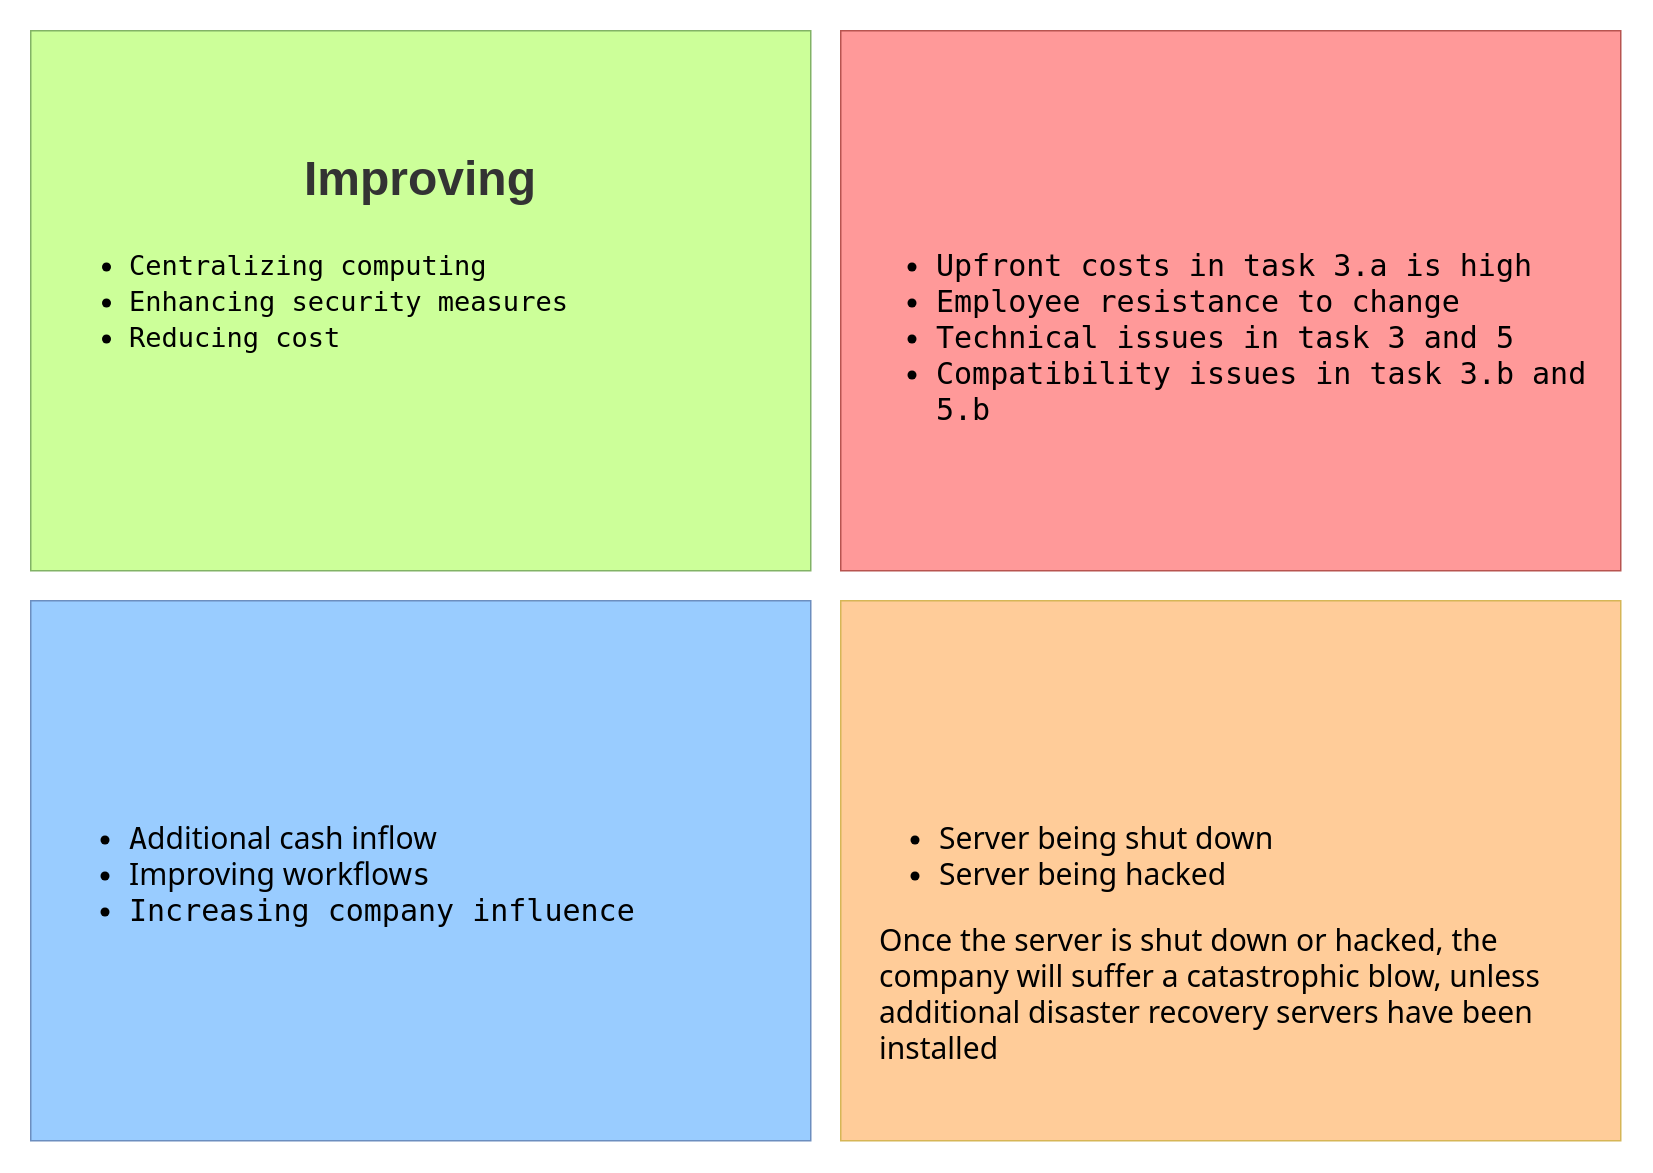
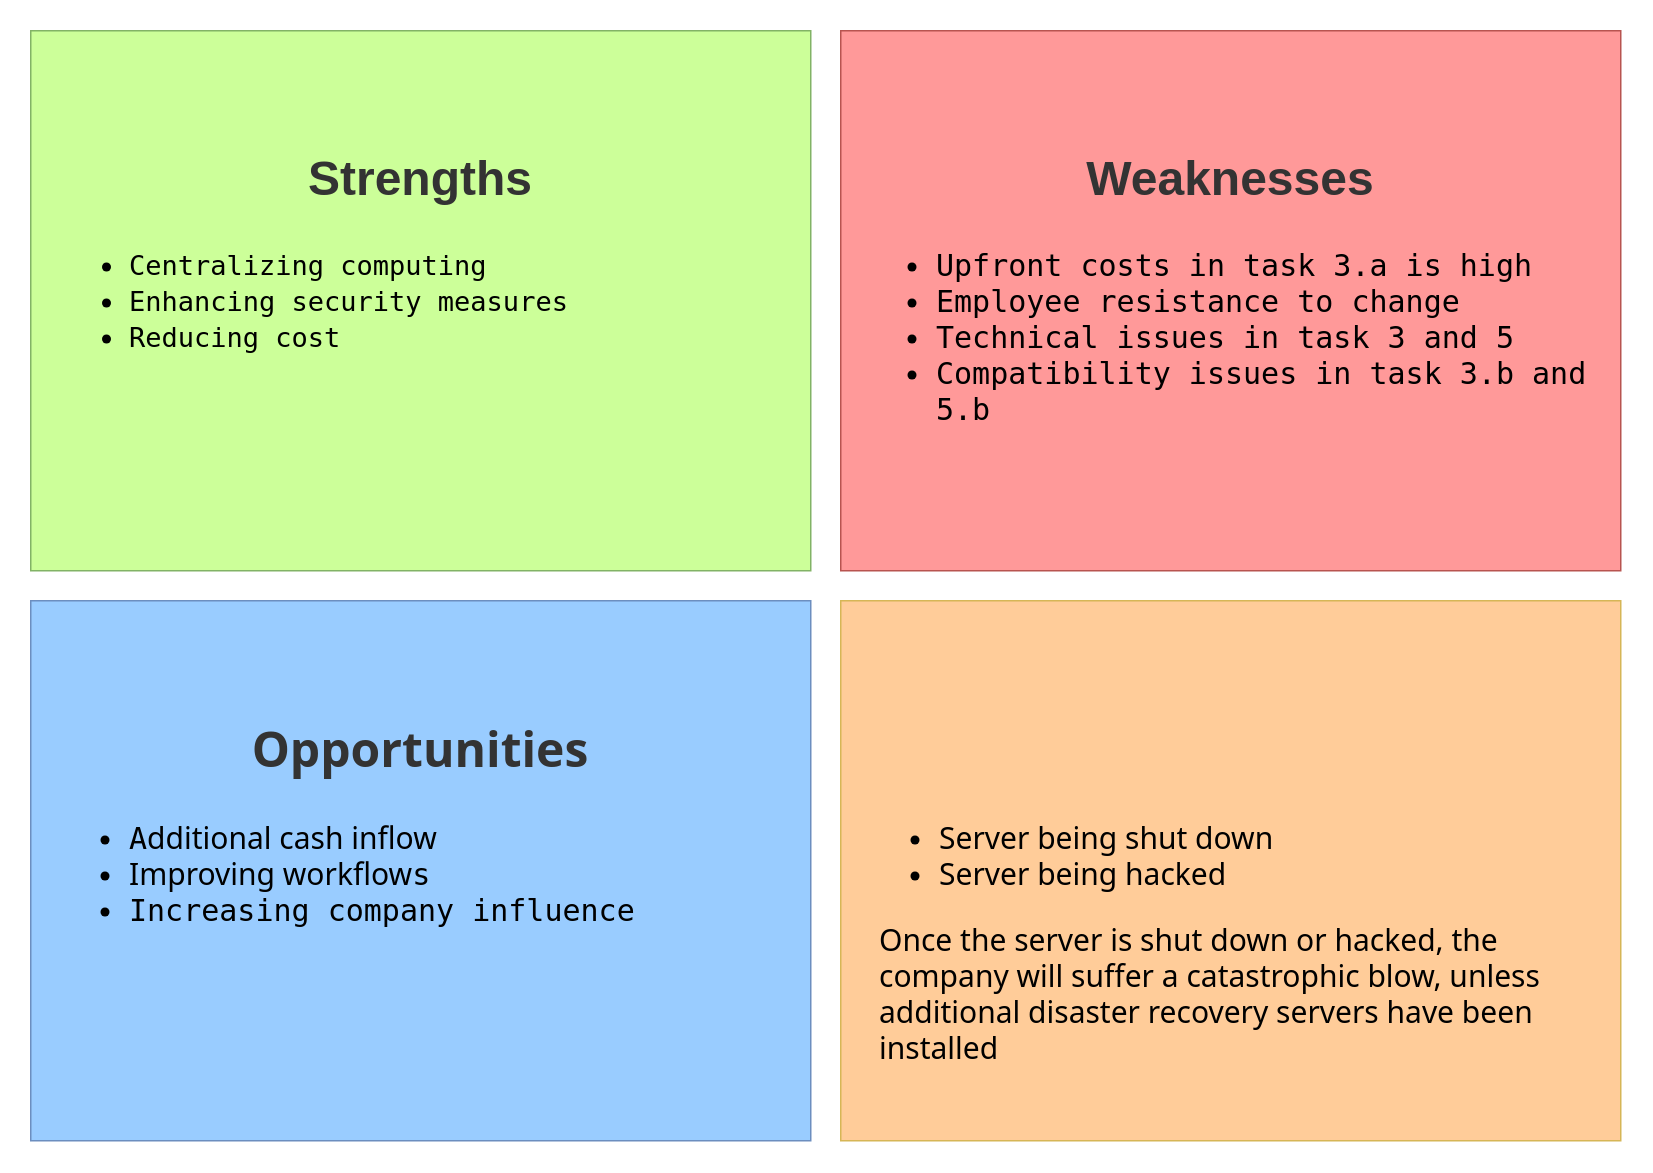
node "Weaknesses": added
node "Improving": label "Improving" -> "Strengths"
node "Opportunities": added
